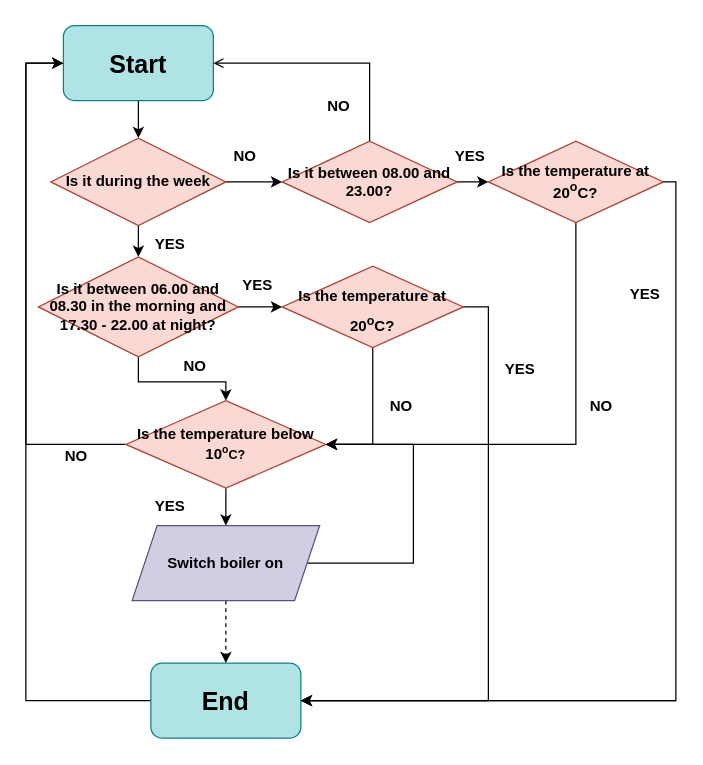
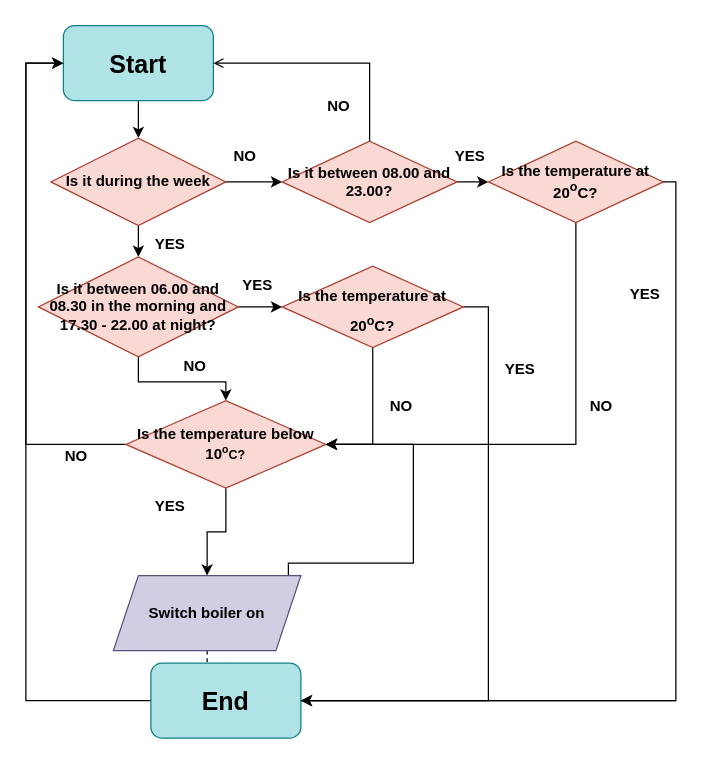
node "Switch boiler on": moved (226, 563) -> (207, 613)
